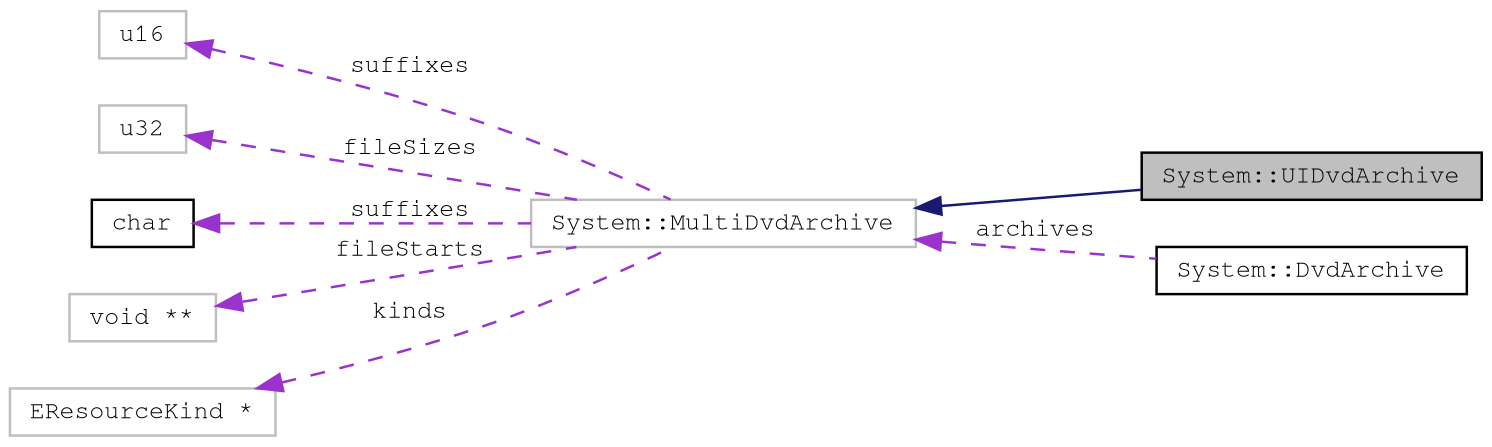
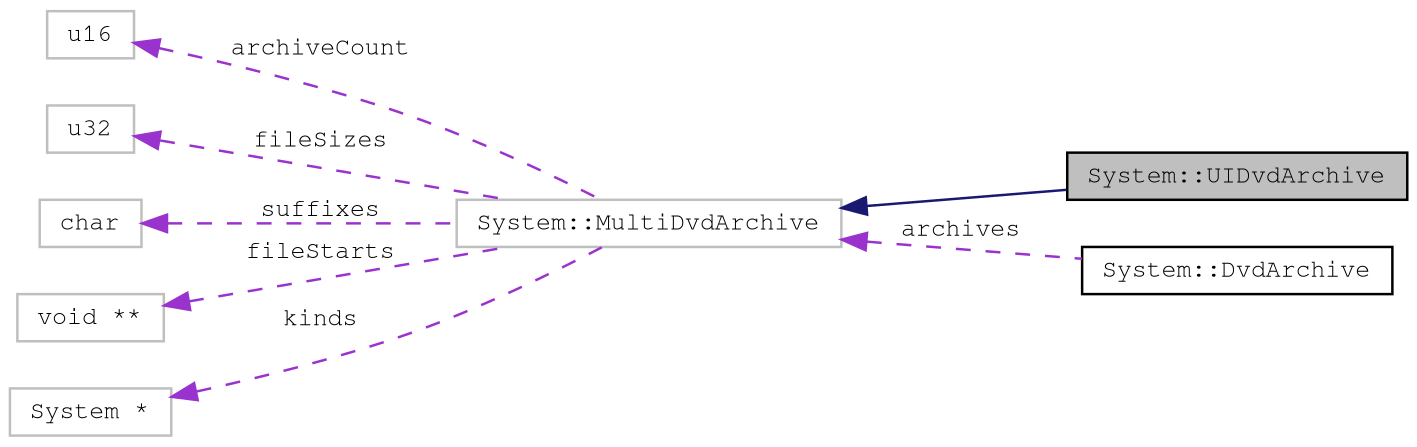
edge "System::MultiDvdArchive" -> "u16": label " suffixes" -> " archiveCount"
node "char": color black -> grey75
node "EResourceKind *": label "EResourceKind *" -> "System *"
